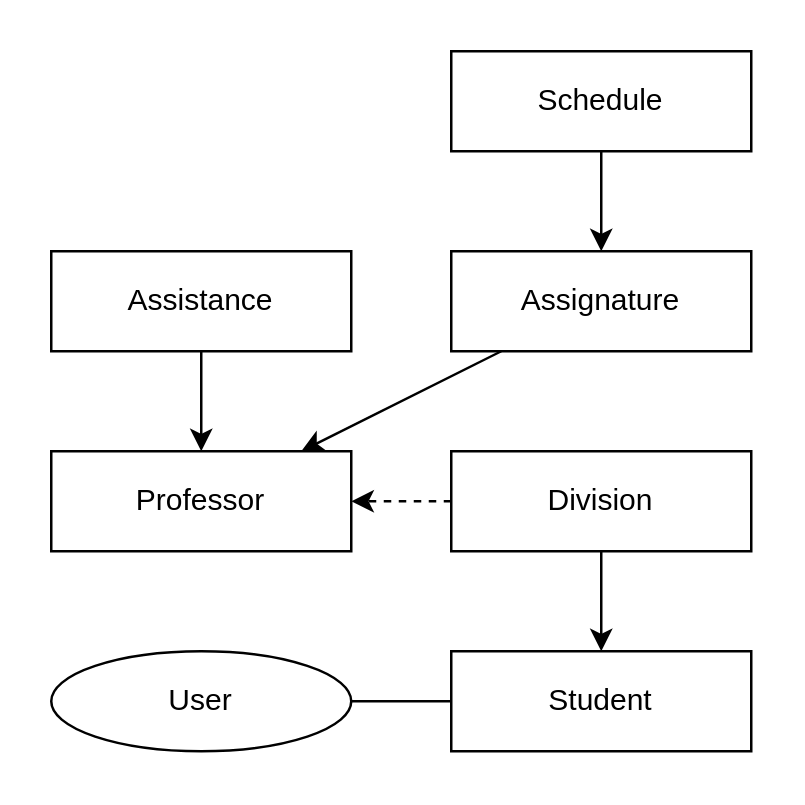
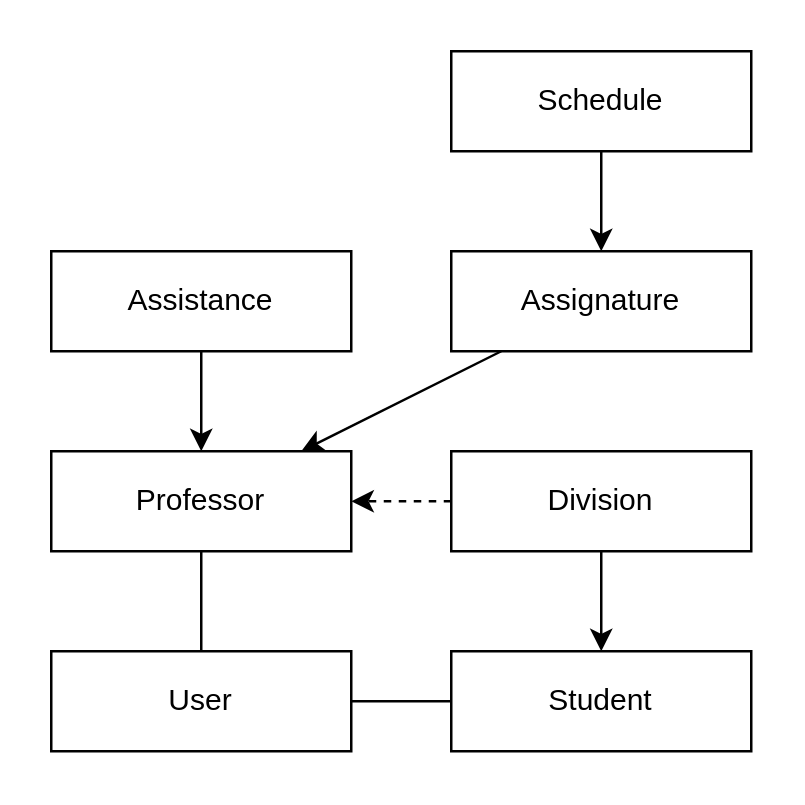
edge "Professor" -- "User": added
node "User": shape ellipse -> rectangle
